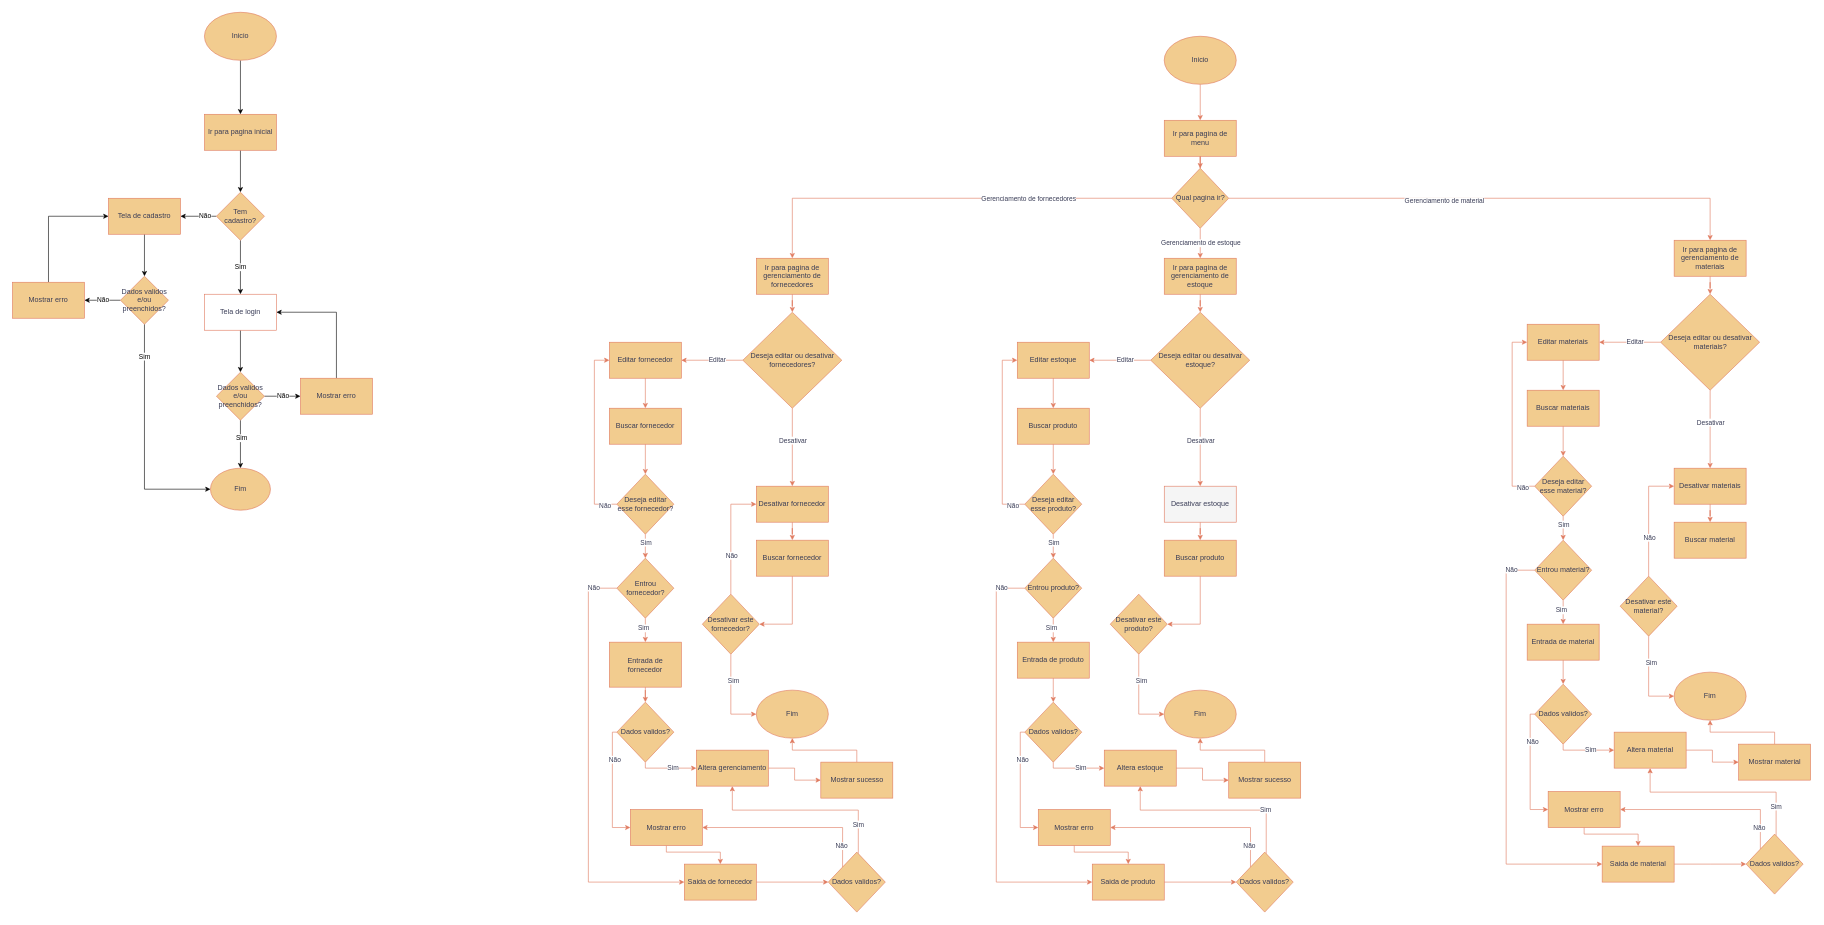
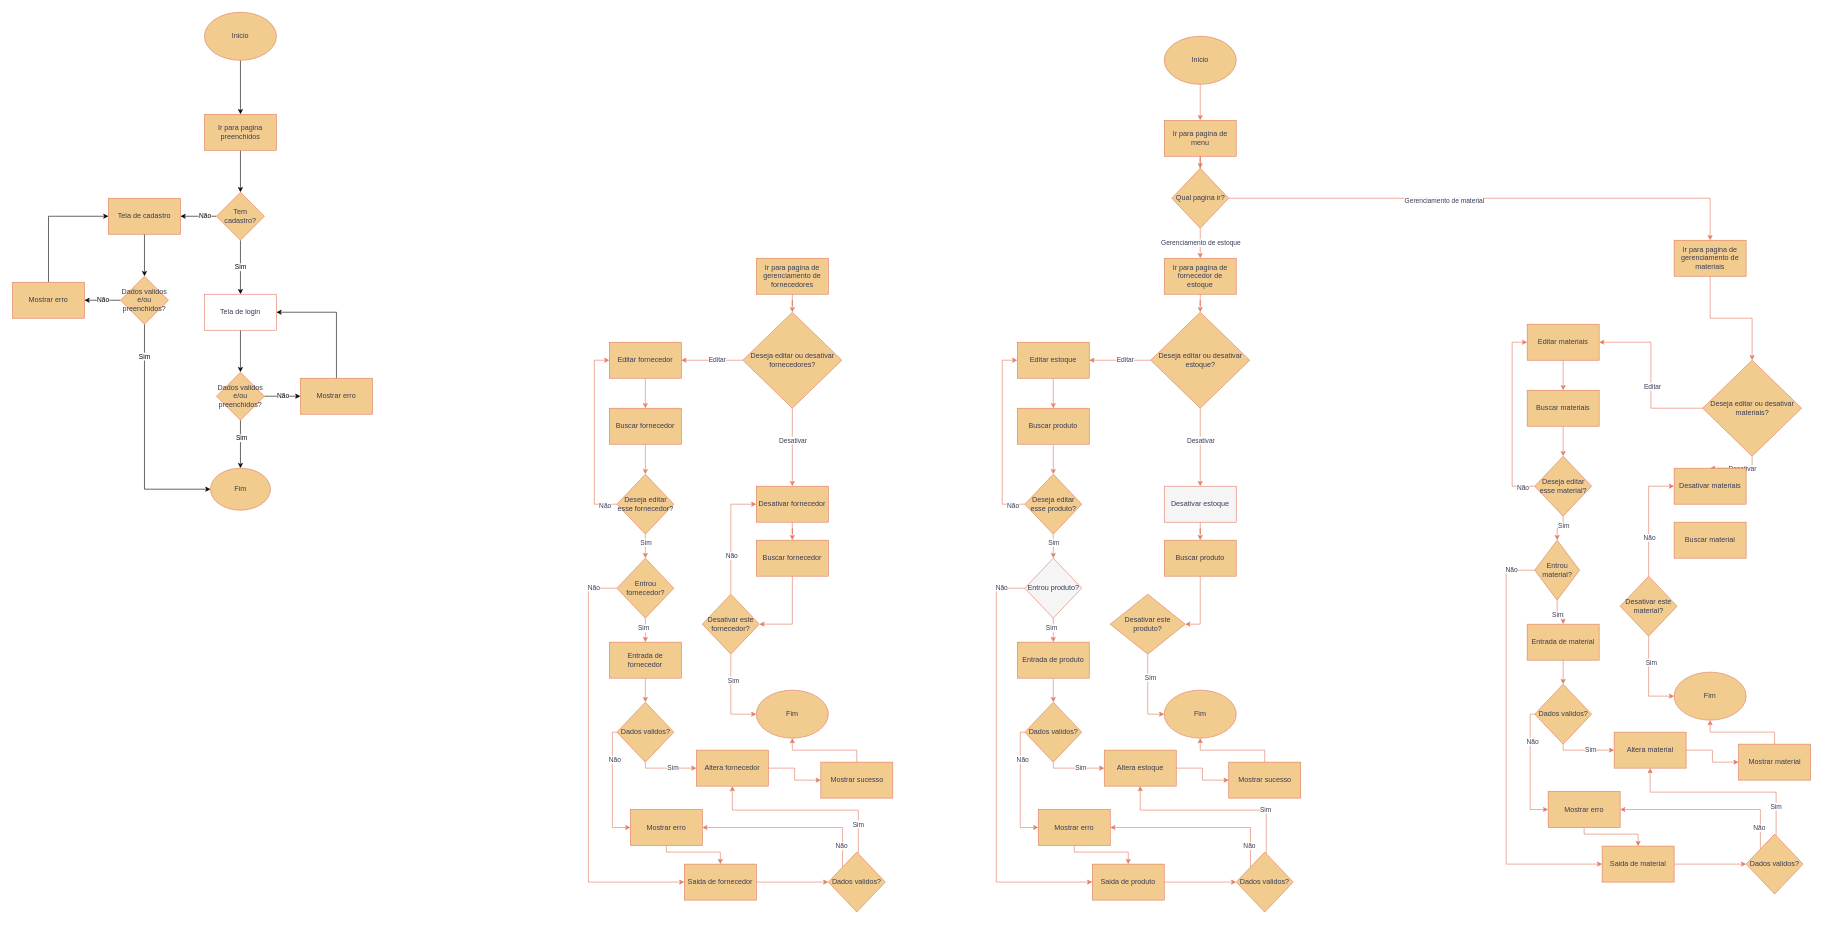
node "Ir para pagina inicial": label "Ir para pagina inicial" -> "Ir para pagina preenchidos"
edge "Qual pagina ir?" -> "Ir para pagina de gerenciamento de fornecedores": removed, label "Gerenciamento de fornecedores"
node "Ir para pagina de gerenciamento de estoque": label "Ir para pagina de gerenciamento de estoque" -> "Ir para pagina de fornecedor de estoque"
node "Deseja editar ou desativar materiais?": moved (1710, 342) -> (1752, 408)
edge "Desativar materiais" -> "Buscar material": removed
node "Entrou material?": size 57x60 -> 45x60
node "Entrou produto?": fillcolor #f2cc8f -> #f5f5f5
node "Desativar este produto?": size 57x60 -> 75x60
node "Entrada de fornecedor": size 72x45 -> 72x36
node "Altera gerenciamento": label "Altera gerenciamento" -> "Altera fornecedor"
